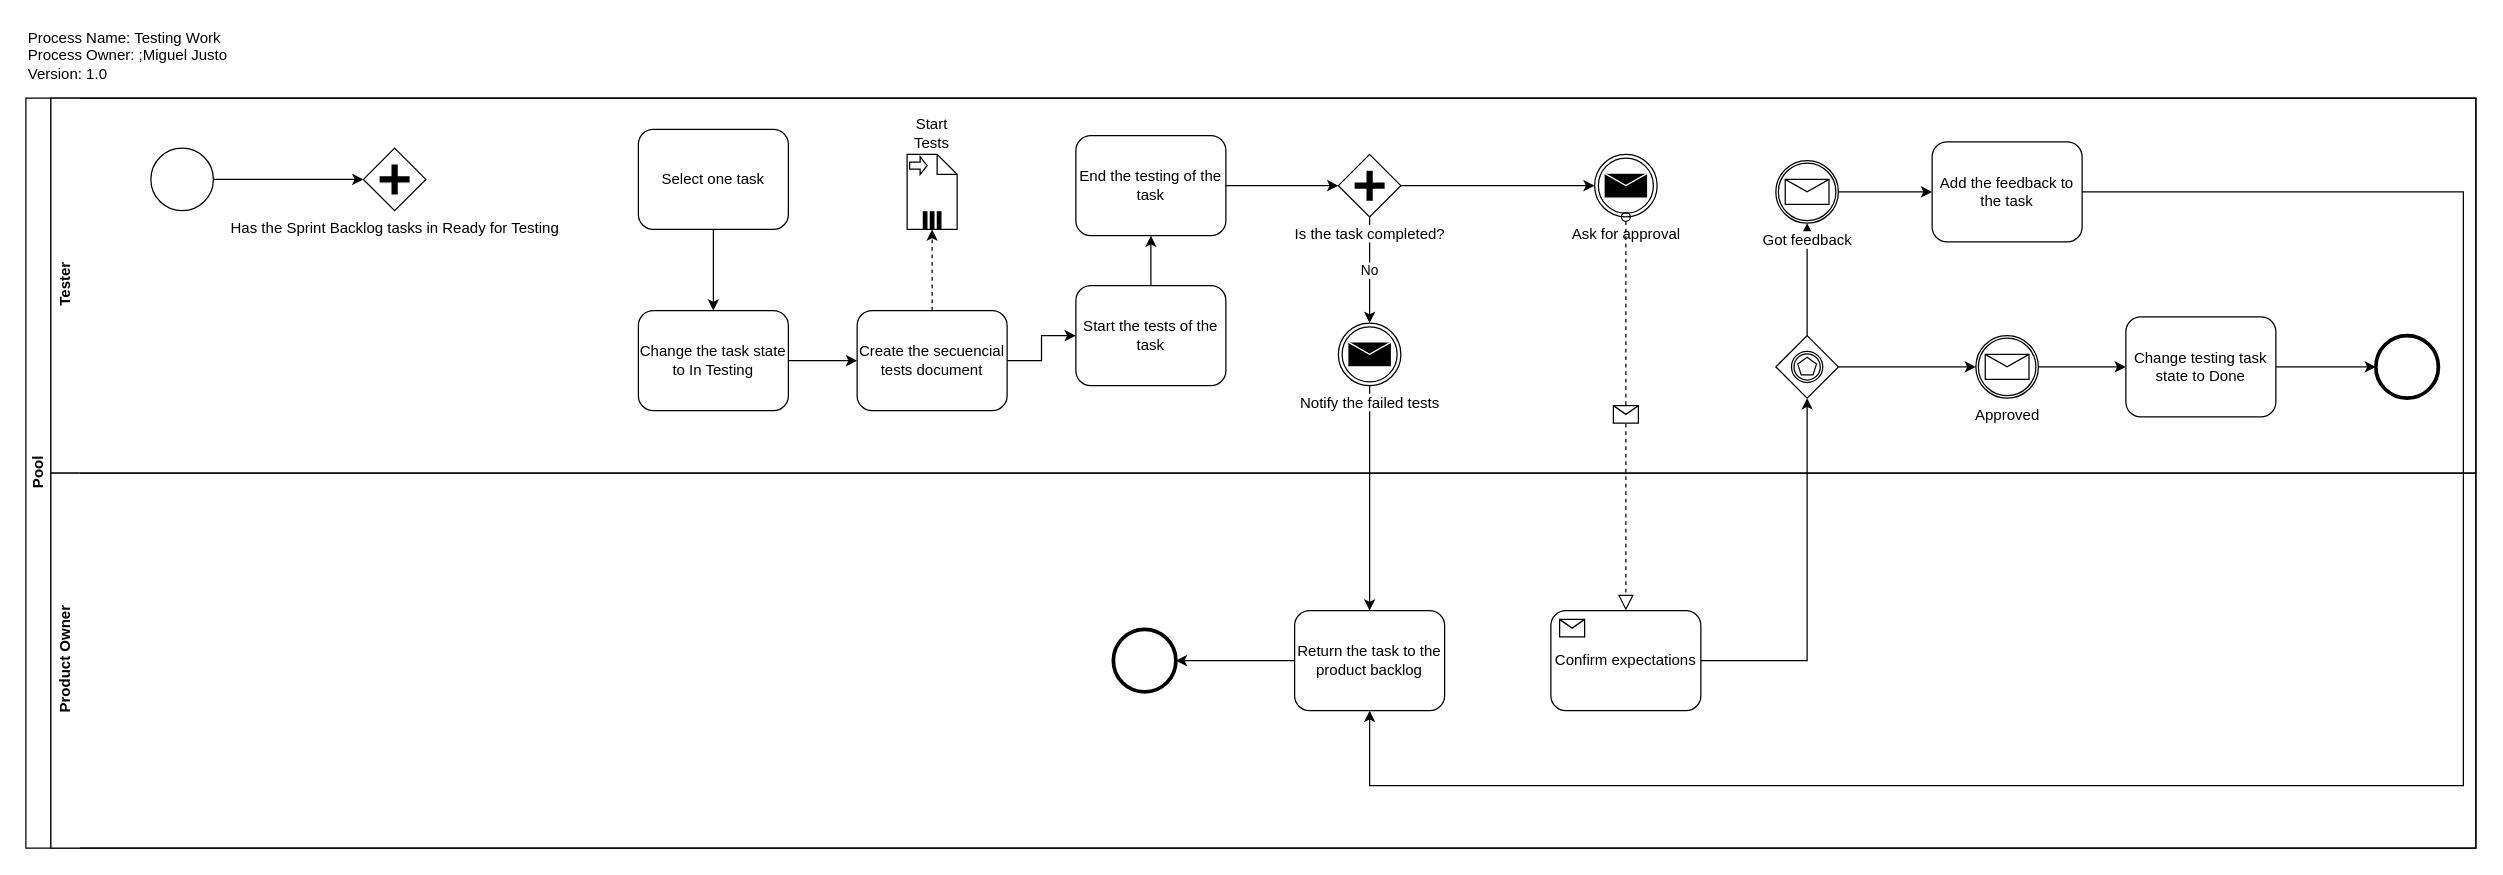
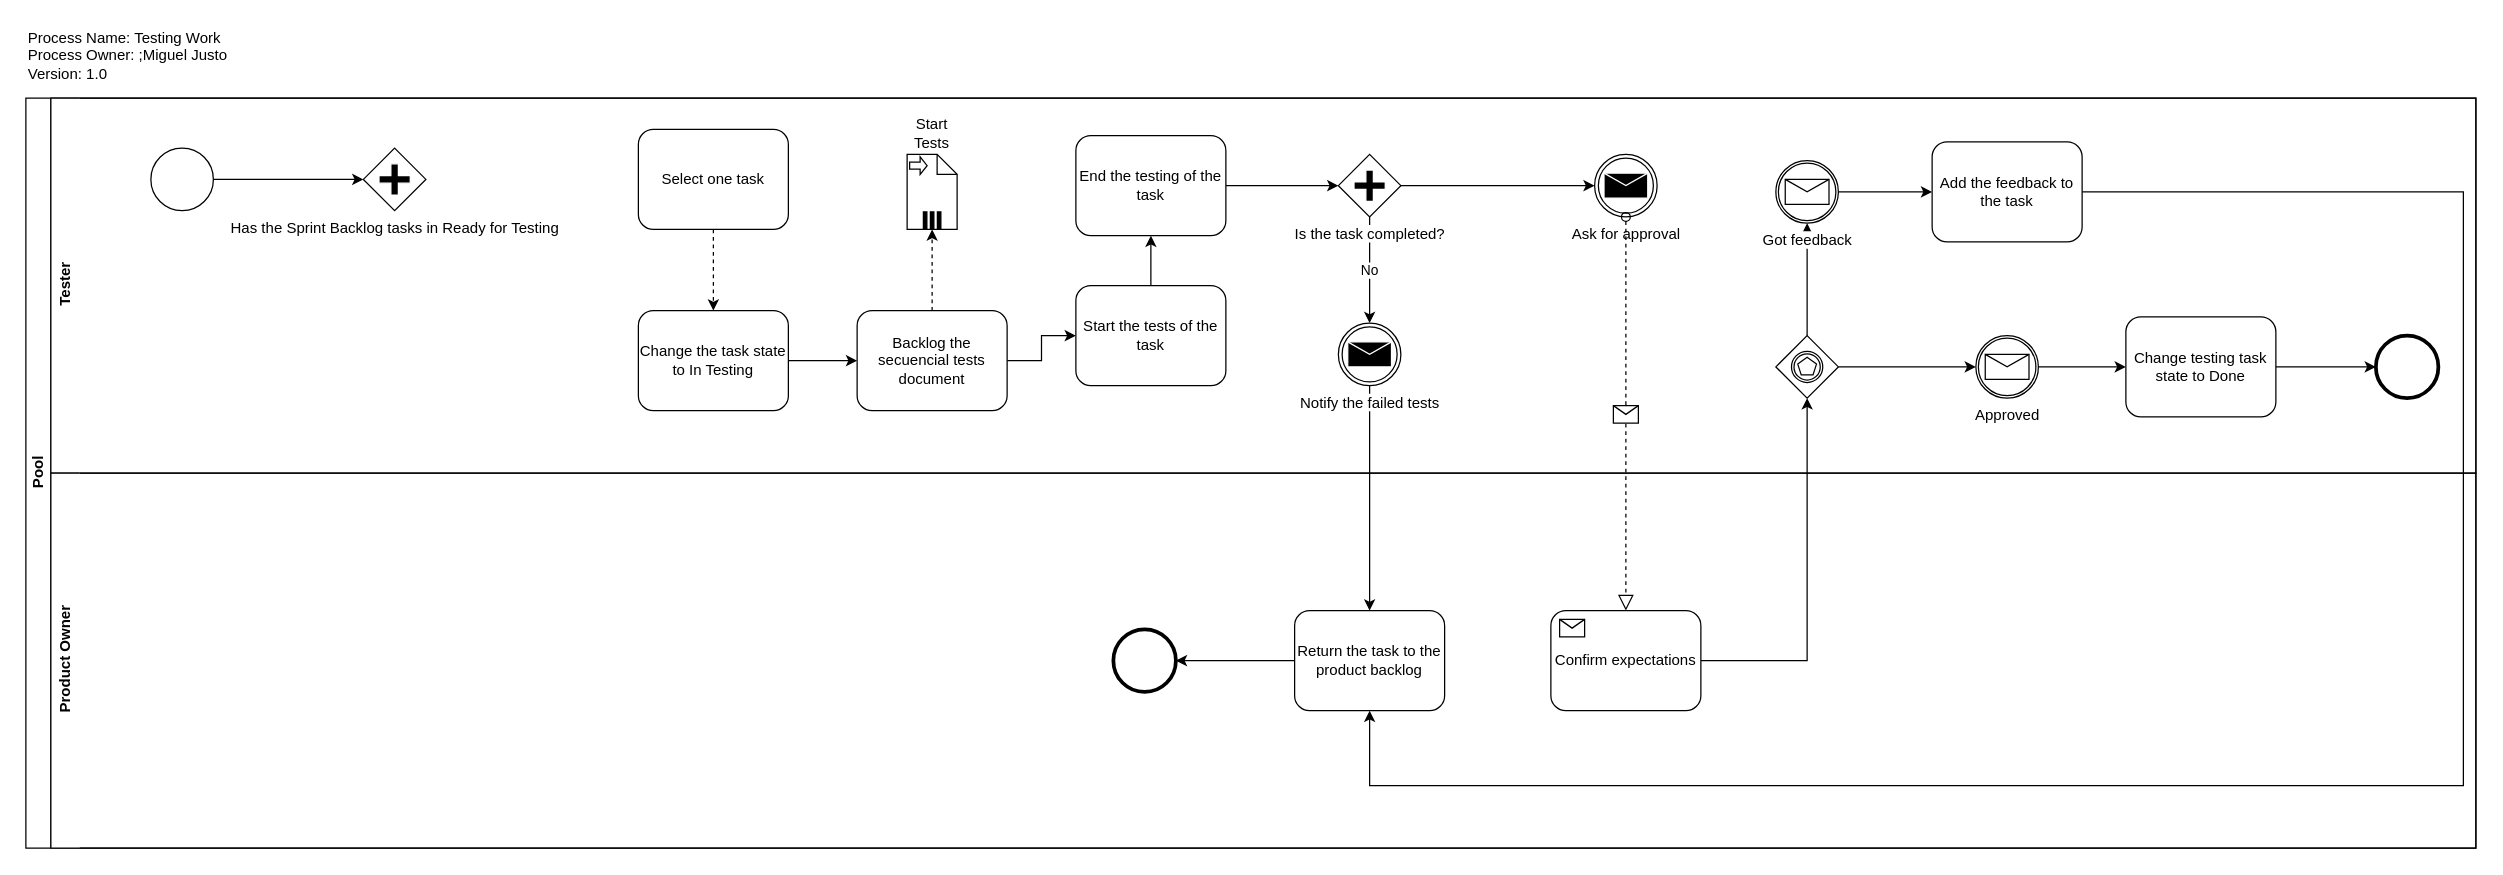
edge "Select one task" -> "Change the task state to In Testing": style solid -> dashed
node "Create the secuencial tests document": label "Create the secuencial tests document" -> "Backlog the secuencial tests document"
